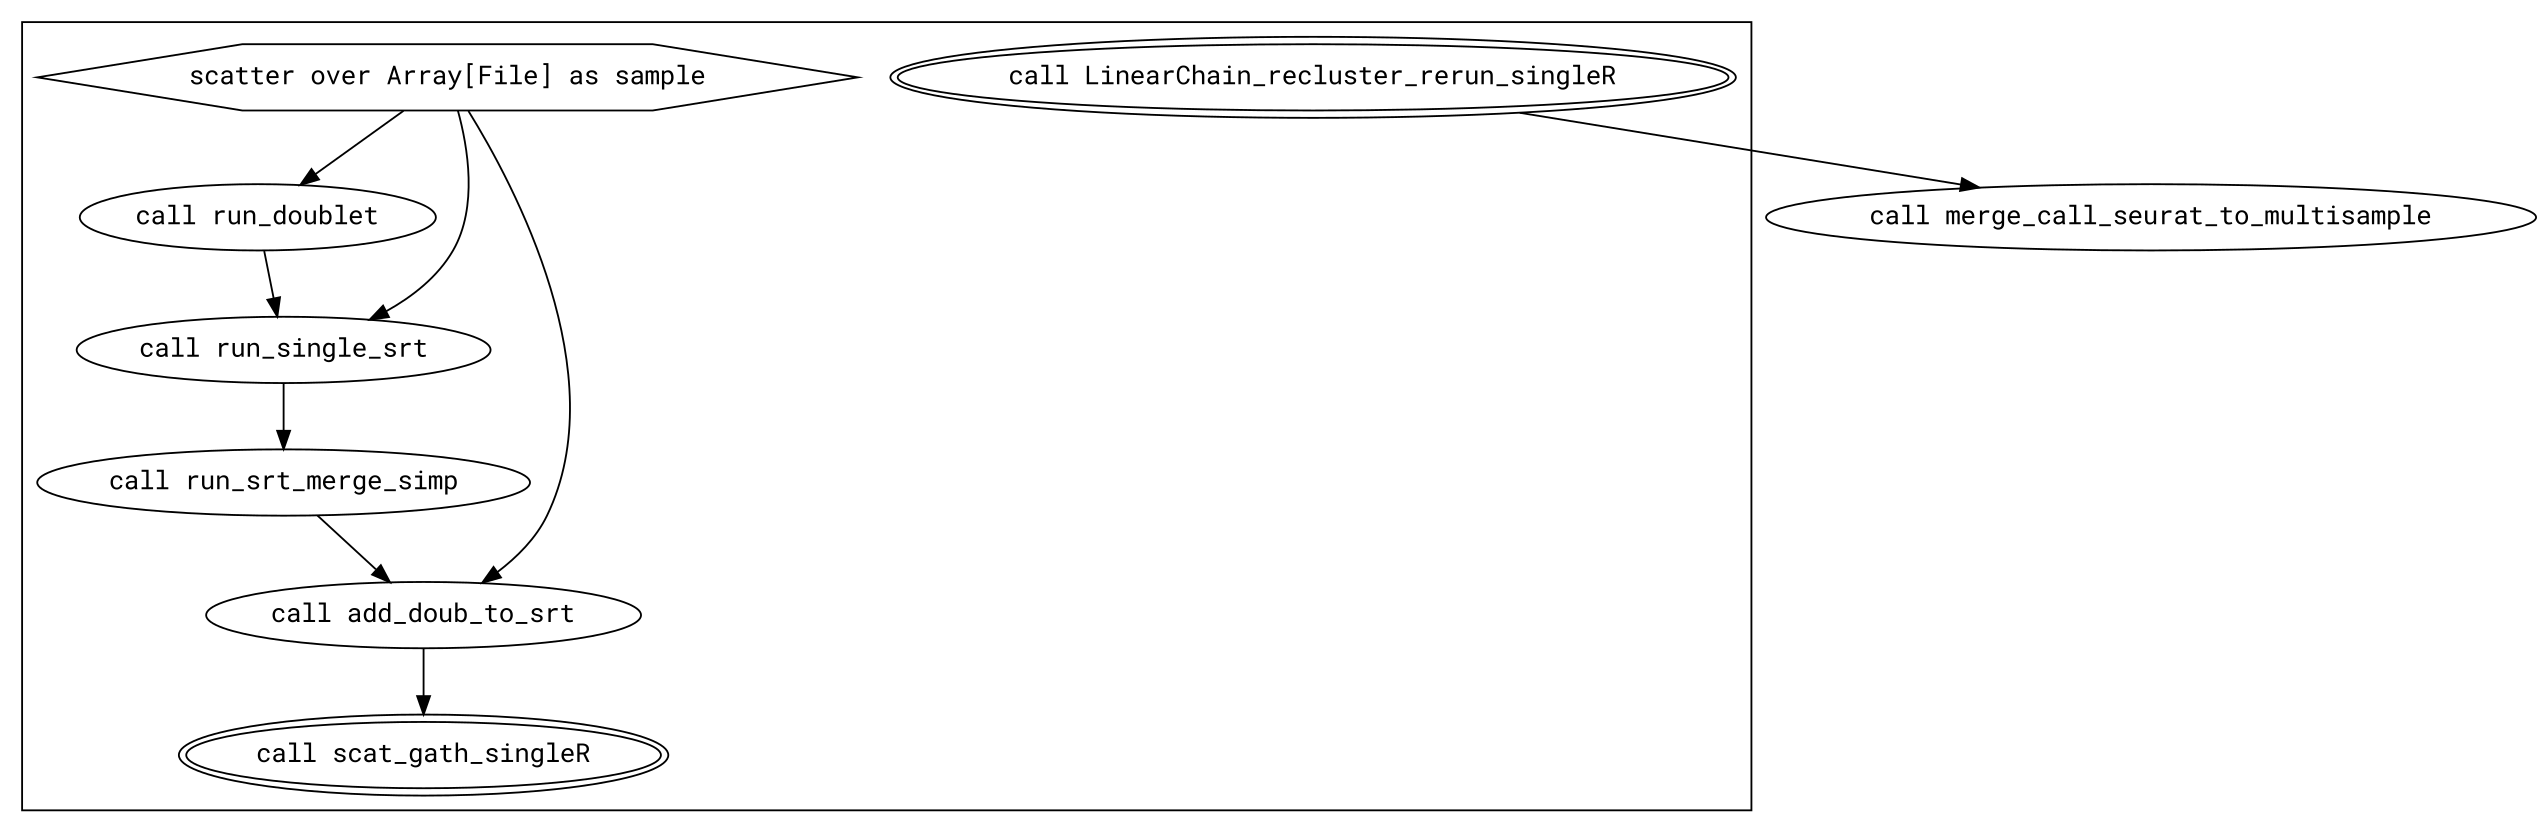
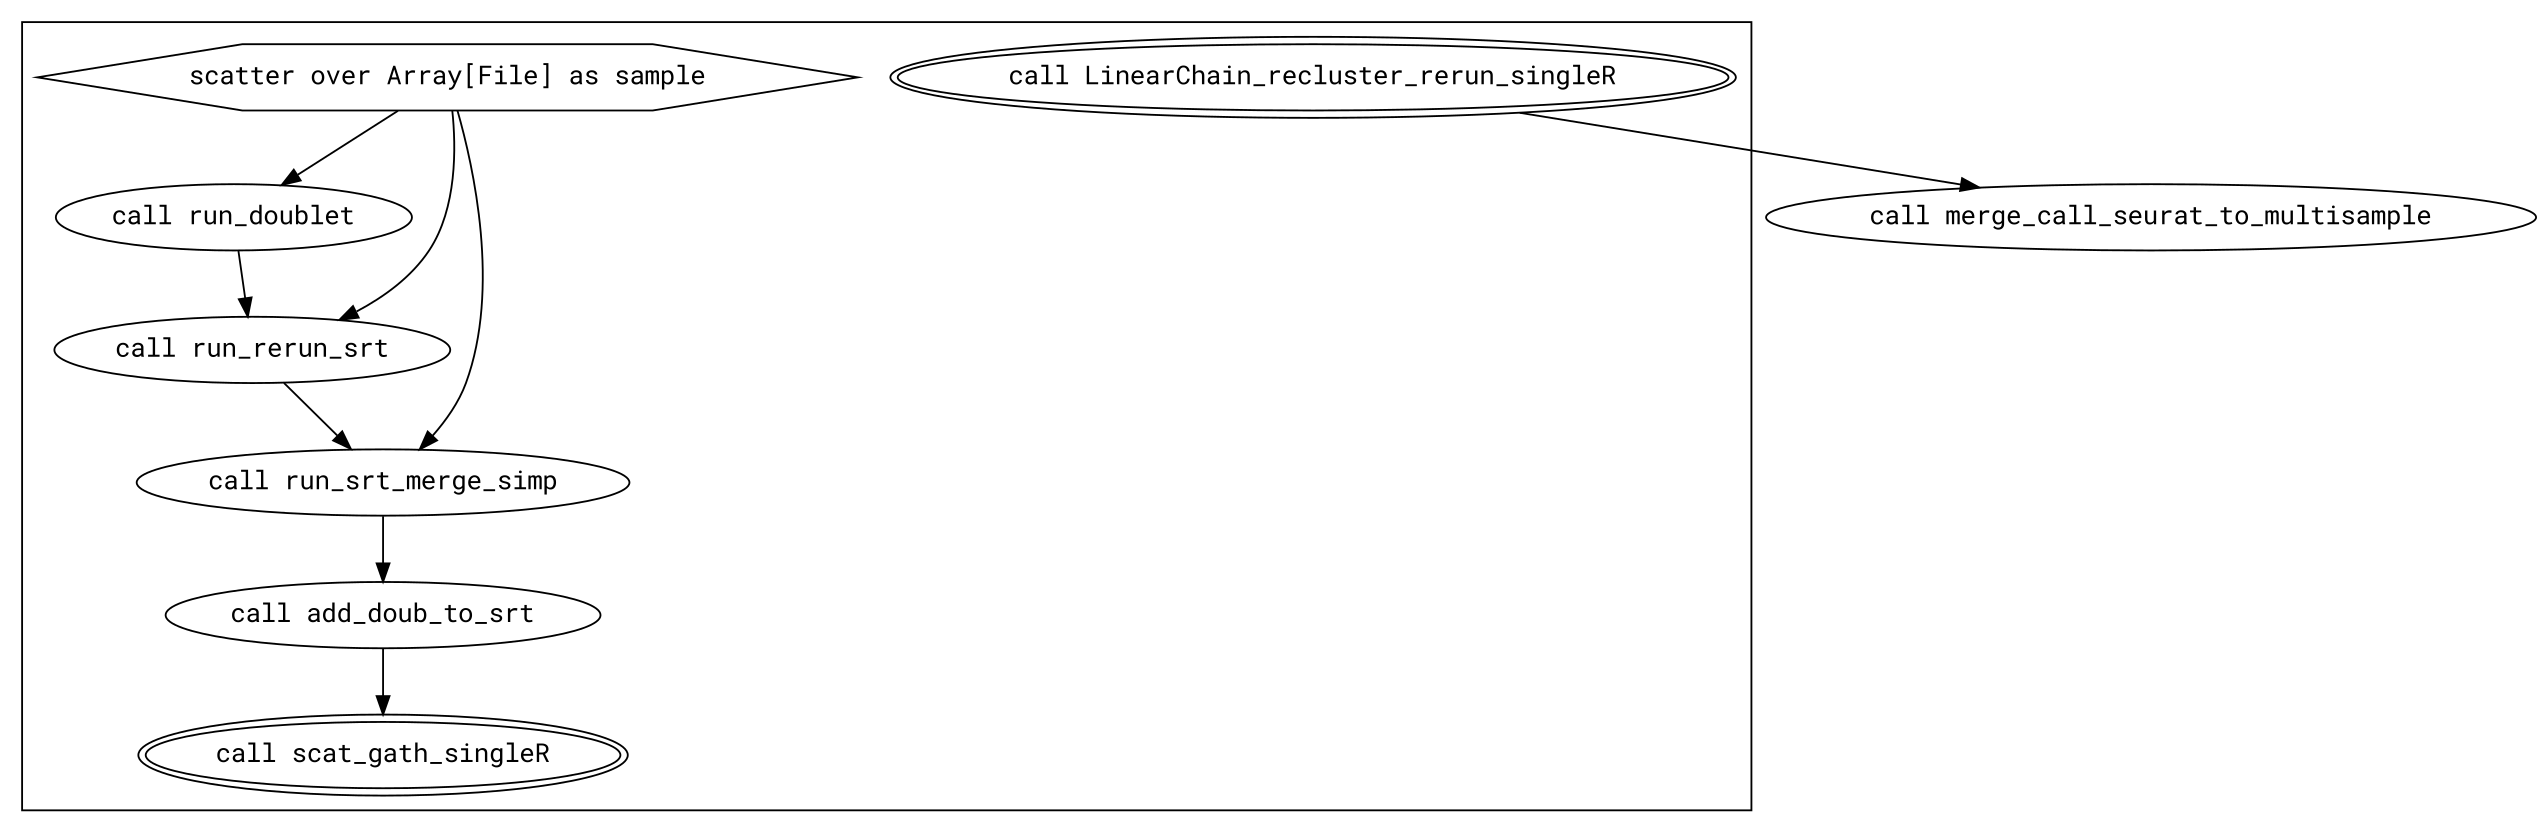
edge "scatter over Array[File] as sample" -> "call add_doub_to_srt": now "scatter over Array[File] as sample" -> "call run_srt_merge_simp"
node "call run_single_srt": label "call run_single_srt" -> "call run_rerun_srt"
